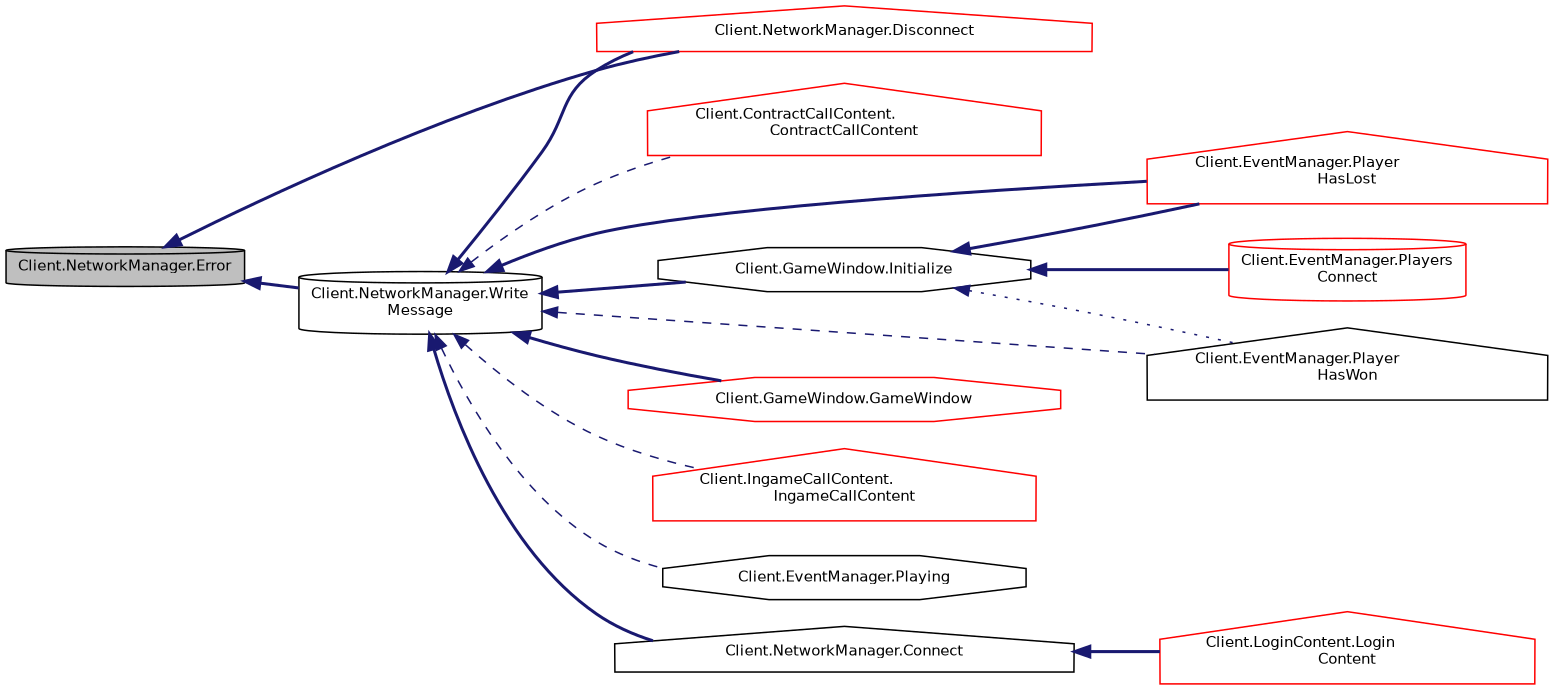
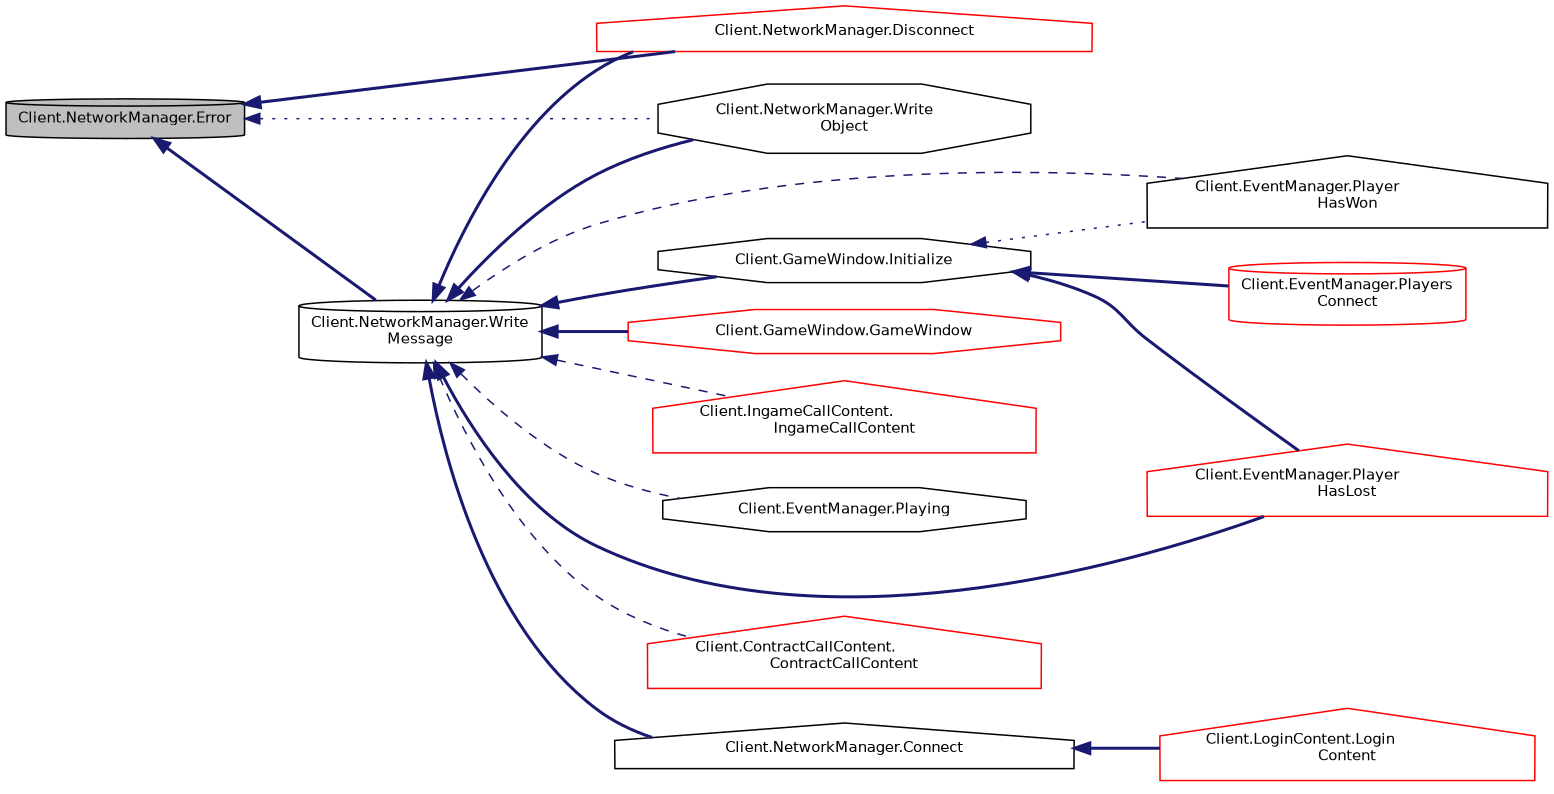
node "Client.NetworkManager.Write Object": added
